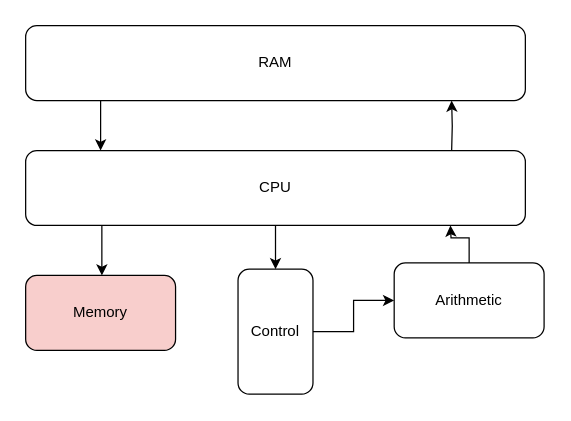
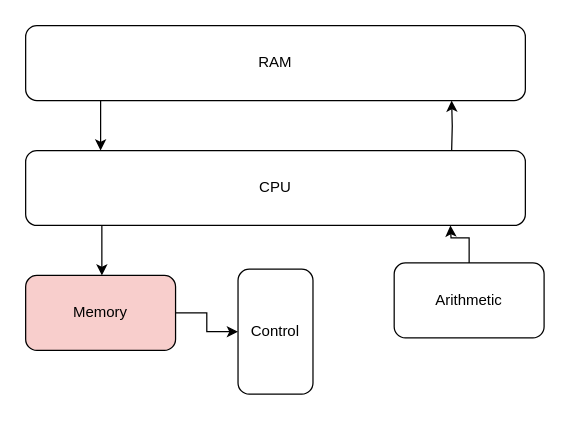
edge "CPU" -> "Control": removed
edge "Memory" -> "Control": added
edge "Control" -> "Arithmetic": removed
